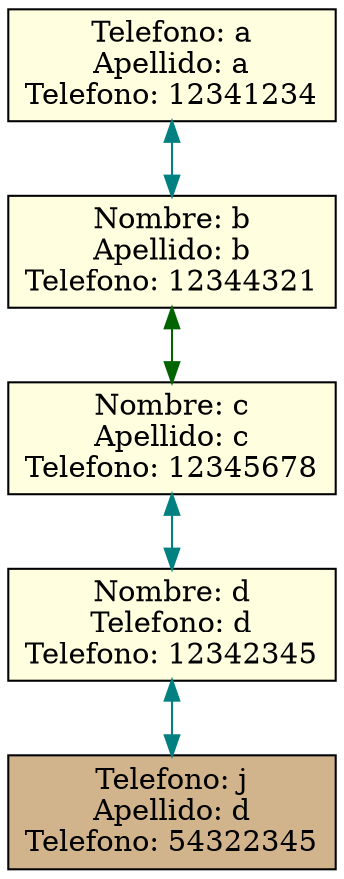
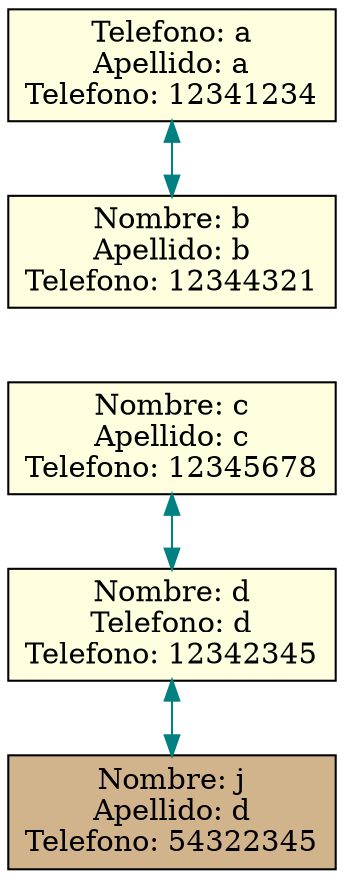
edge "Nombre: b Apellido: b Telefono: 12344321" -- "Nombre: c Apellido: c Telefono: 12345678": removed
node "Telefono: j Apellido: d Telefono: 54322345": label "Telefono: j Apellido: d Telefono: 54322345" -> "Nombre: j Apellido: d Telefono: 54322345"
